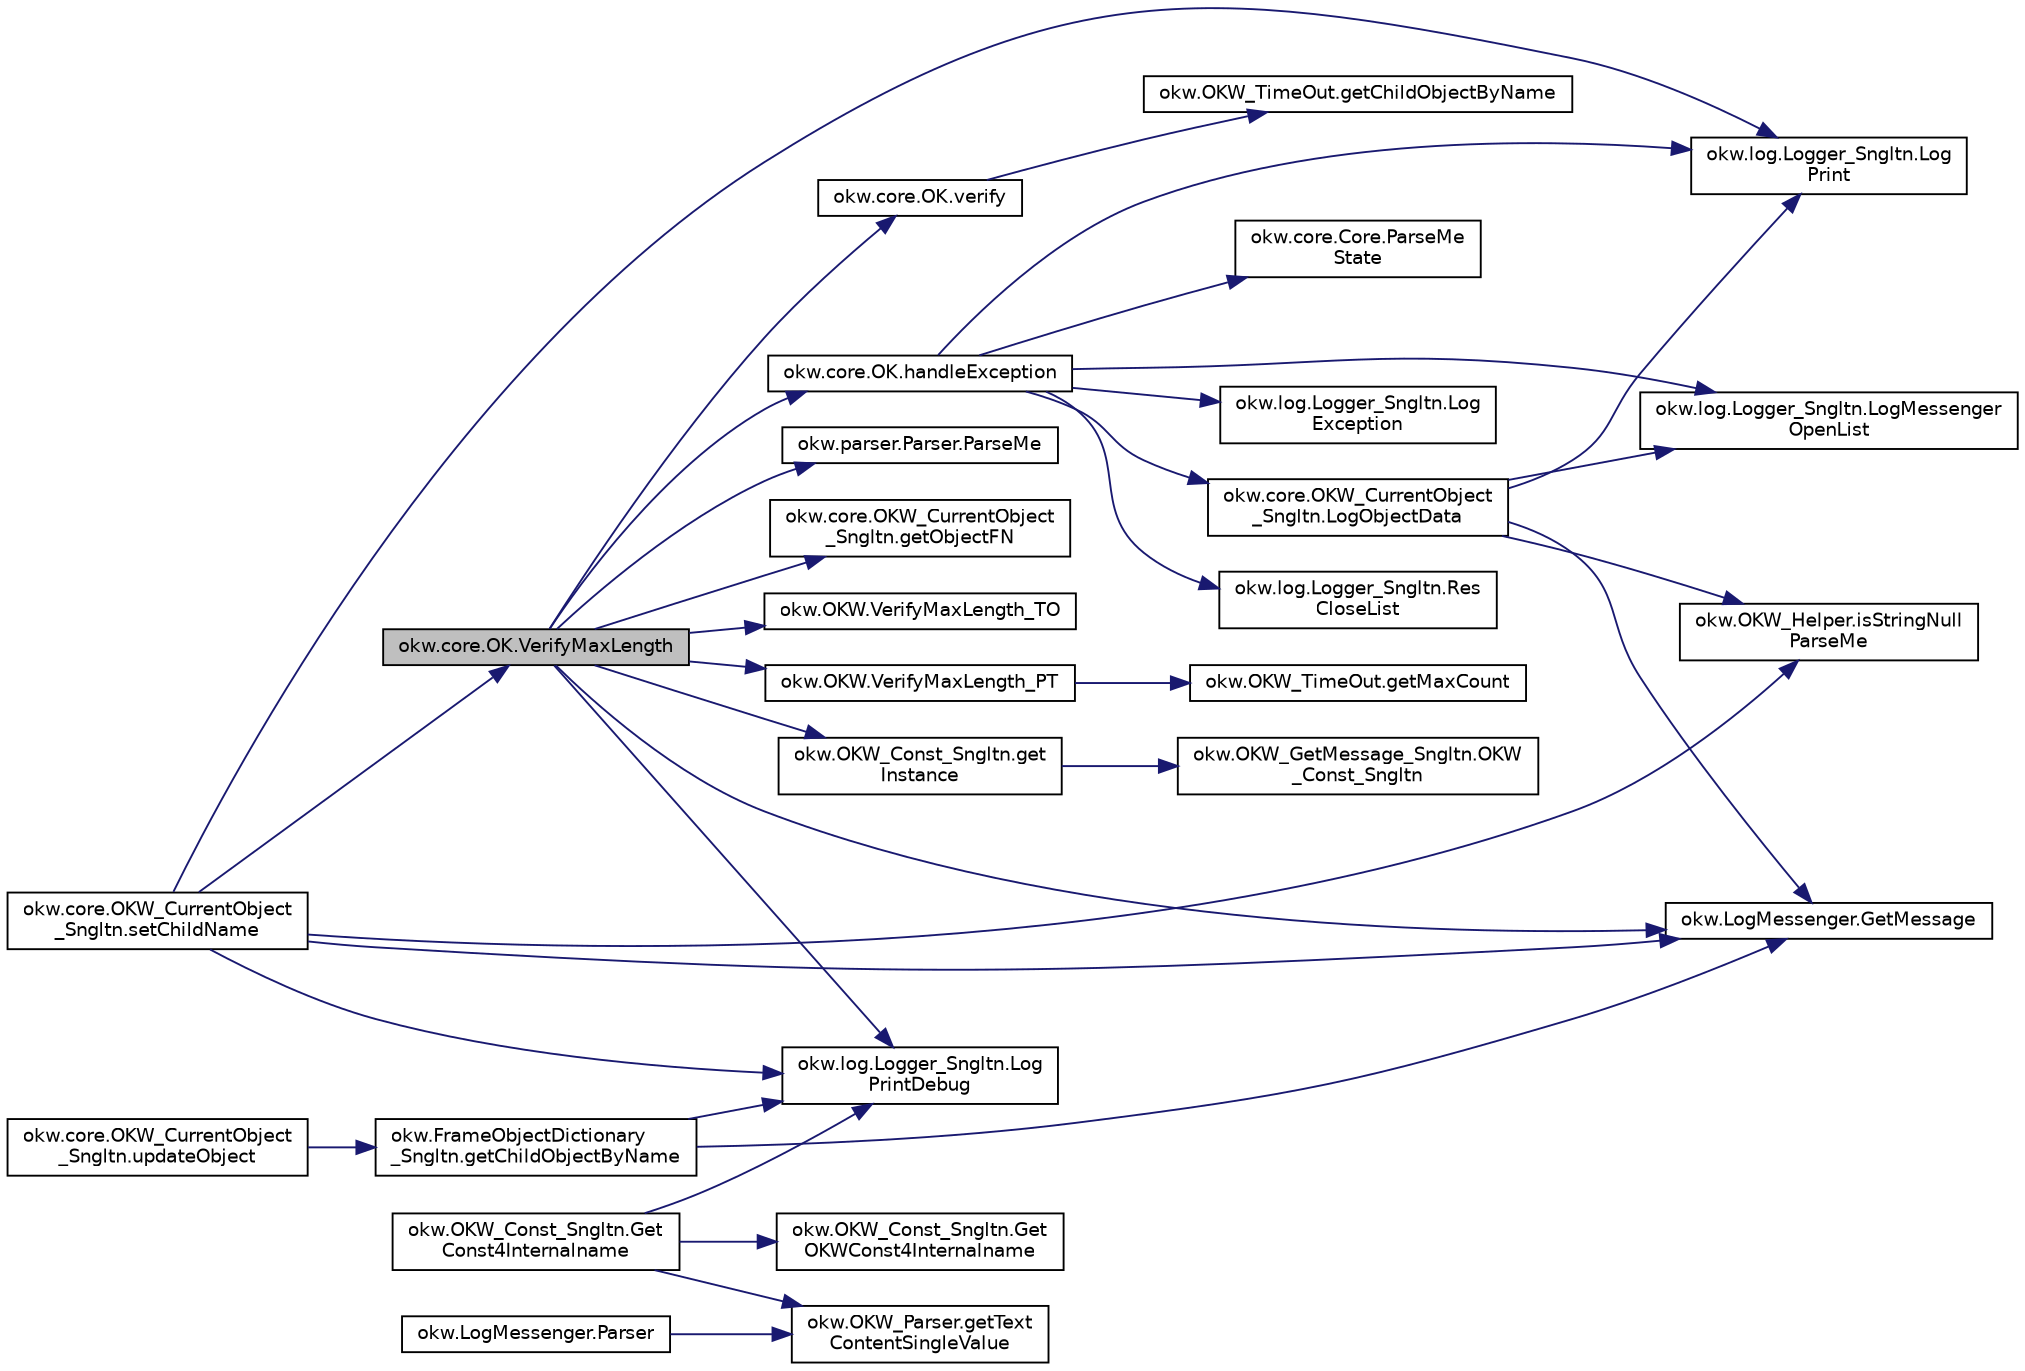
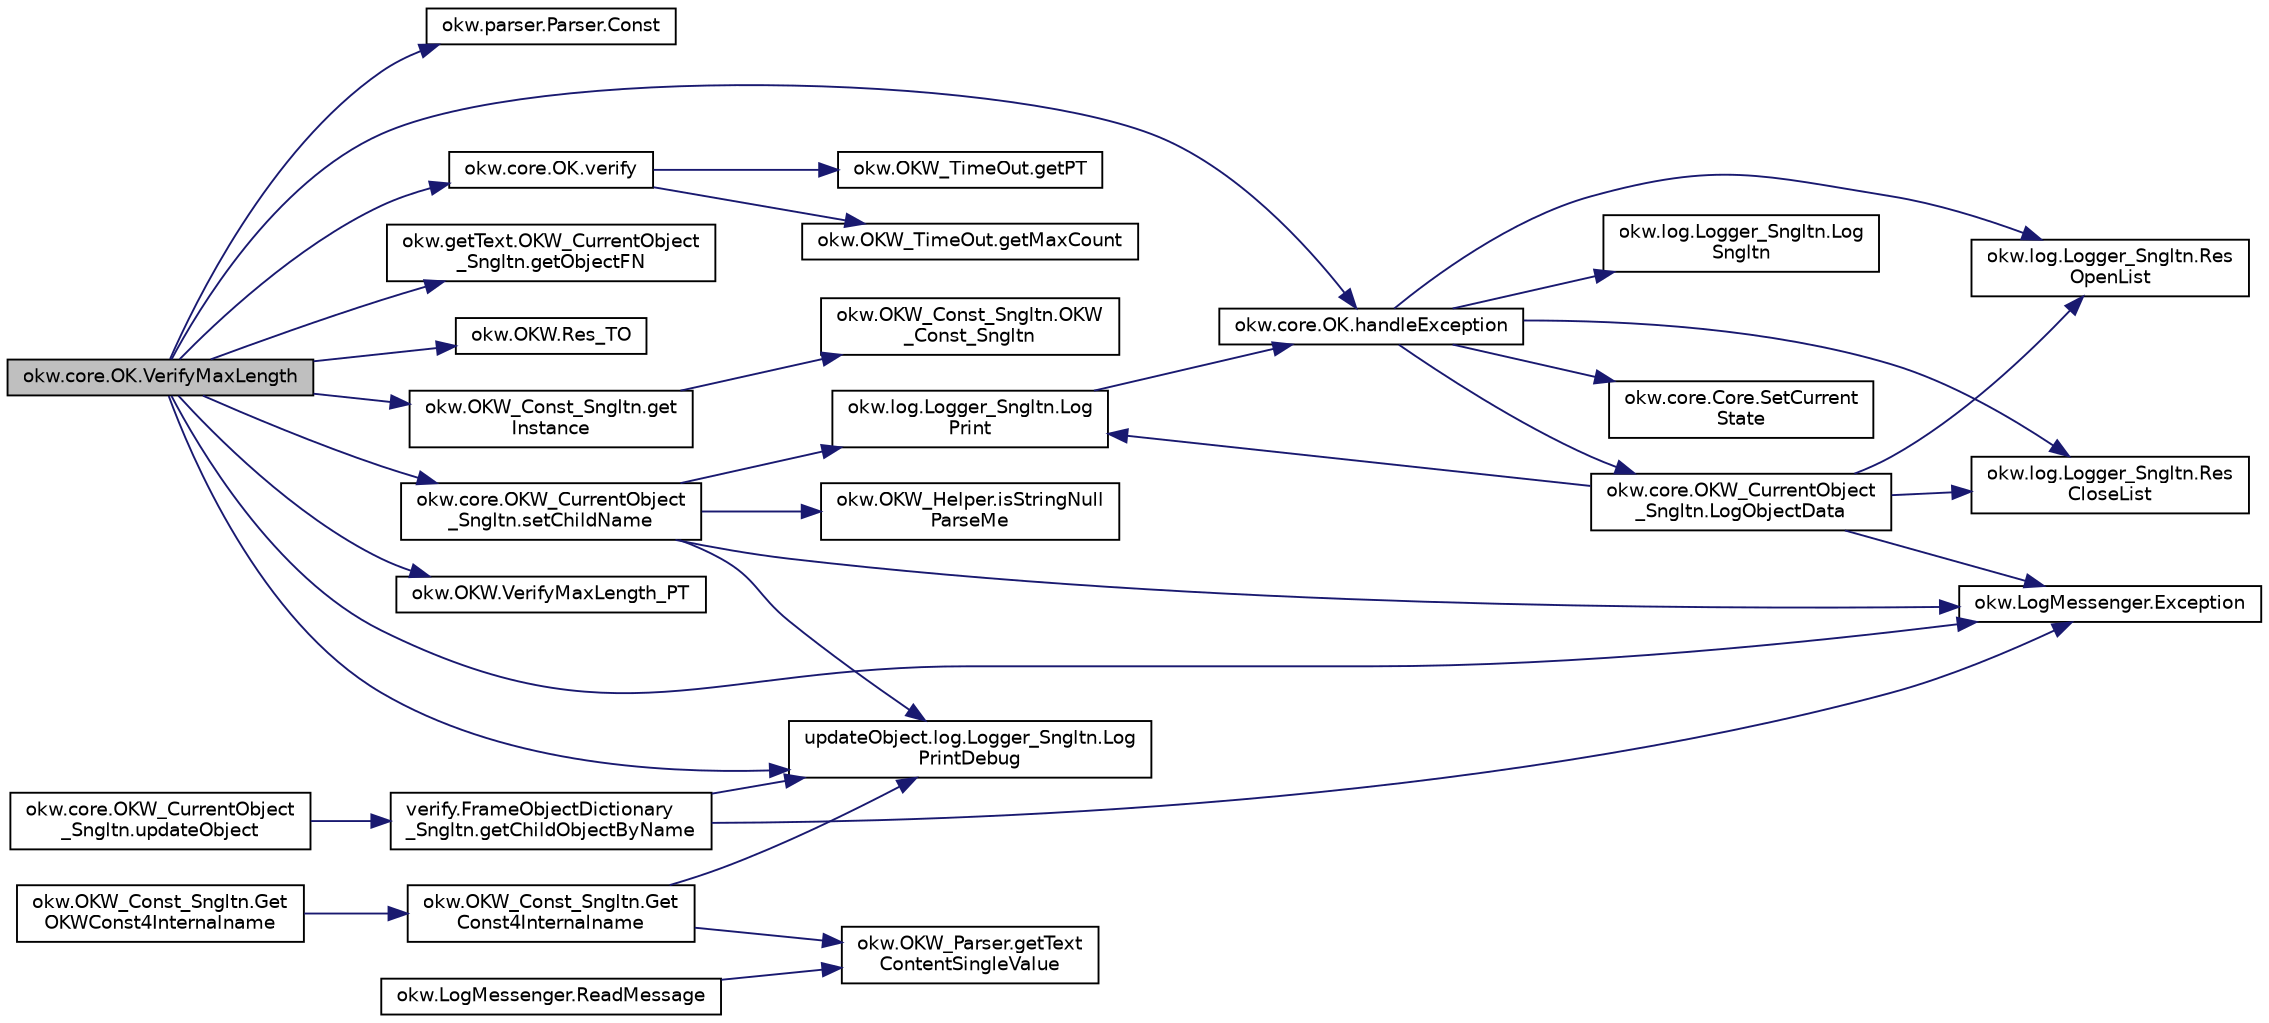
node "okw.OKW_TimeOut.getChildObjectByName": label "okw.OKW_TimeOut.getChildObjectByName" -> "okw.OKW_TimeOut.getPT"
edge "okw.core.OK.handleException" -> "okw.log.Logger_Sngltn.Log Print": reversed
node "okw.core.Core.ParseMe State": label "okw.core.Core.ParseMe State" -> "okw.core.Core.SetCurrent State"
node "okw.log.Logger_Sngltn.Log Exception": label "okw.log.Logger_Sngltn.Log Exception" -> "okw.log.Logger_Sngltn.Log Sngltn"
node "okw.log.Logger_Sngltn.LogMessenger OpenList": label "okw.log.Logger_Sngltn.LogMessenger OpenList" -> "okw.log.Logger_Sngltn.Res OpenList"
node "okw.parser.Parser.ParseMe": label "okw.parser.Parser.ParseMe" -> "okw.parser.Parser.Const"
node "okw.core.OKW_CurrentObject _Sngltn.getObjectFN": label "okw.core.OKW_CurrentObject _Sngltn.getObjectFN" -> "okw.getText.OKW_CurrentObject _Sngltn.getObjectFN"
edge "okw.core.OKW_CurrentObject _Sngltn.LogObjectData" -> "okw.OKW_Helper.isStringNull ParseMe": now "okw.core.OKW_CurrentObject _Sngltn.LogObjectData" -> "okw.log.Logger_Sngltn.Res CloseList"
node "okw.OKW.VerifyMaxLength_TO": label "okw.OKW.VerifyMaxLength_TO" -> "okw.OKW.Res_TO"
edge "okw.OKW.VerifyMaxLength_PT" -> "okw.OKW_TimeOut.getMaxCount": now "okw.core.OK.verify" -> "okw.OKW_TimeOut.getMaxCount"
node "okw.OKW_GetMessage_Sngltn.OKW _Const_Sngltn": label "okw.OKW_GetMessage_Sngltn.OKW _Const_Sngltn" -> "okw.OKW_Const_Sngltn.OKW _Const_Sngltn"
edge "okw.core.OKW_CurrentObject _Sngltn.setChildName" -> "okw.core.OK.VerifyMaxLength": reversed
node "okw.LogMessenger.GetMessage": label "okw.LogMessenger.GetMessage" -> "okw.LogMessenger.Exception"
node "okw.log.Logger_Sngltn.Log PrintDebug": label "okw.log.Logger_Sngltn.Log PrintDebug" -> "updateObject.log.Logger_Sngltn.Log PrintDebug"
node "okw.FrameObjectDictionary _Sngltn.getChildObjectByName": label "okw.FrameObjectDictionary _Sngltn.getChildObjectByName" -> "verify.FrameObjectDictionary _Sngltn.getChildObjectByName"
edge "okw.OKW_Const_Sngltn.Get Const4Internalname" -> "okw.OKW_Const_Sngltn.Get OKWConst4Internalname": reversed
node "okw.LogMessenger.Parser": label "okw.LogMessenger.Parser" -> "okw.LogMessenger.ReadMessage"
